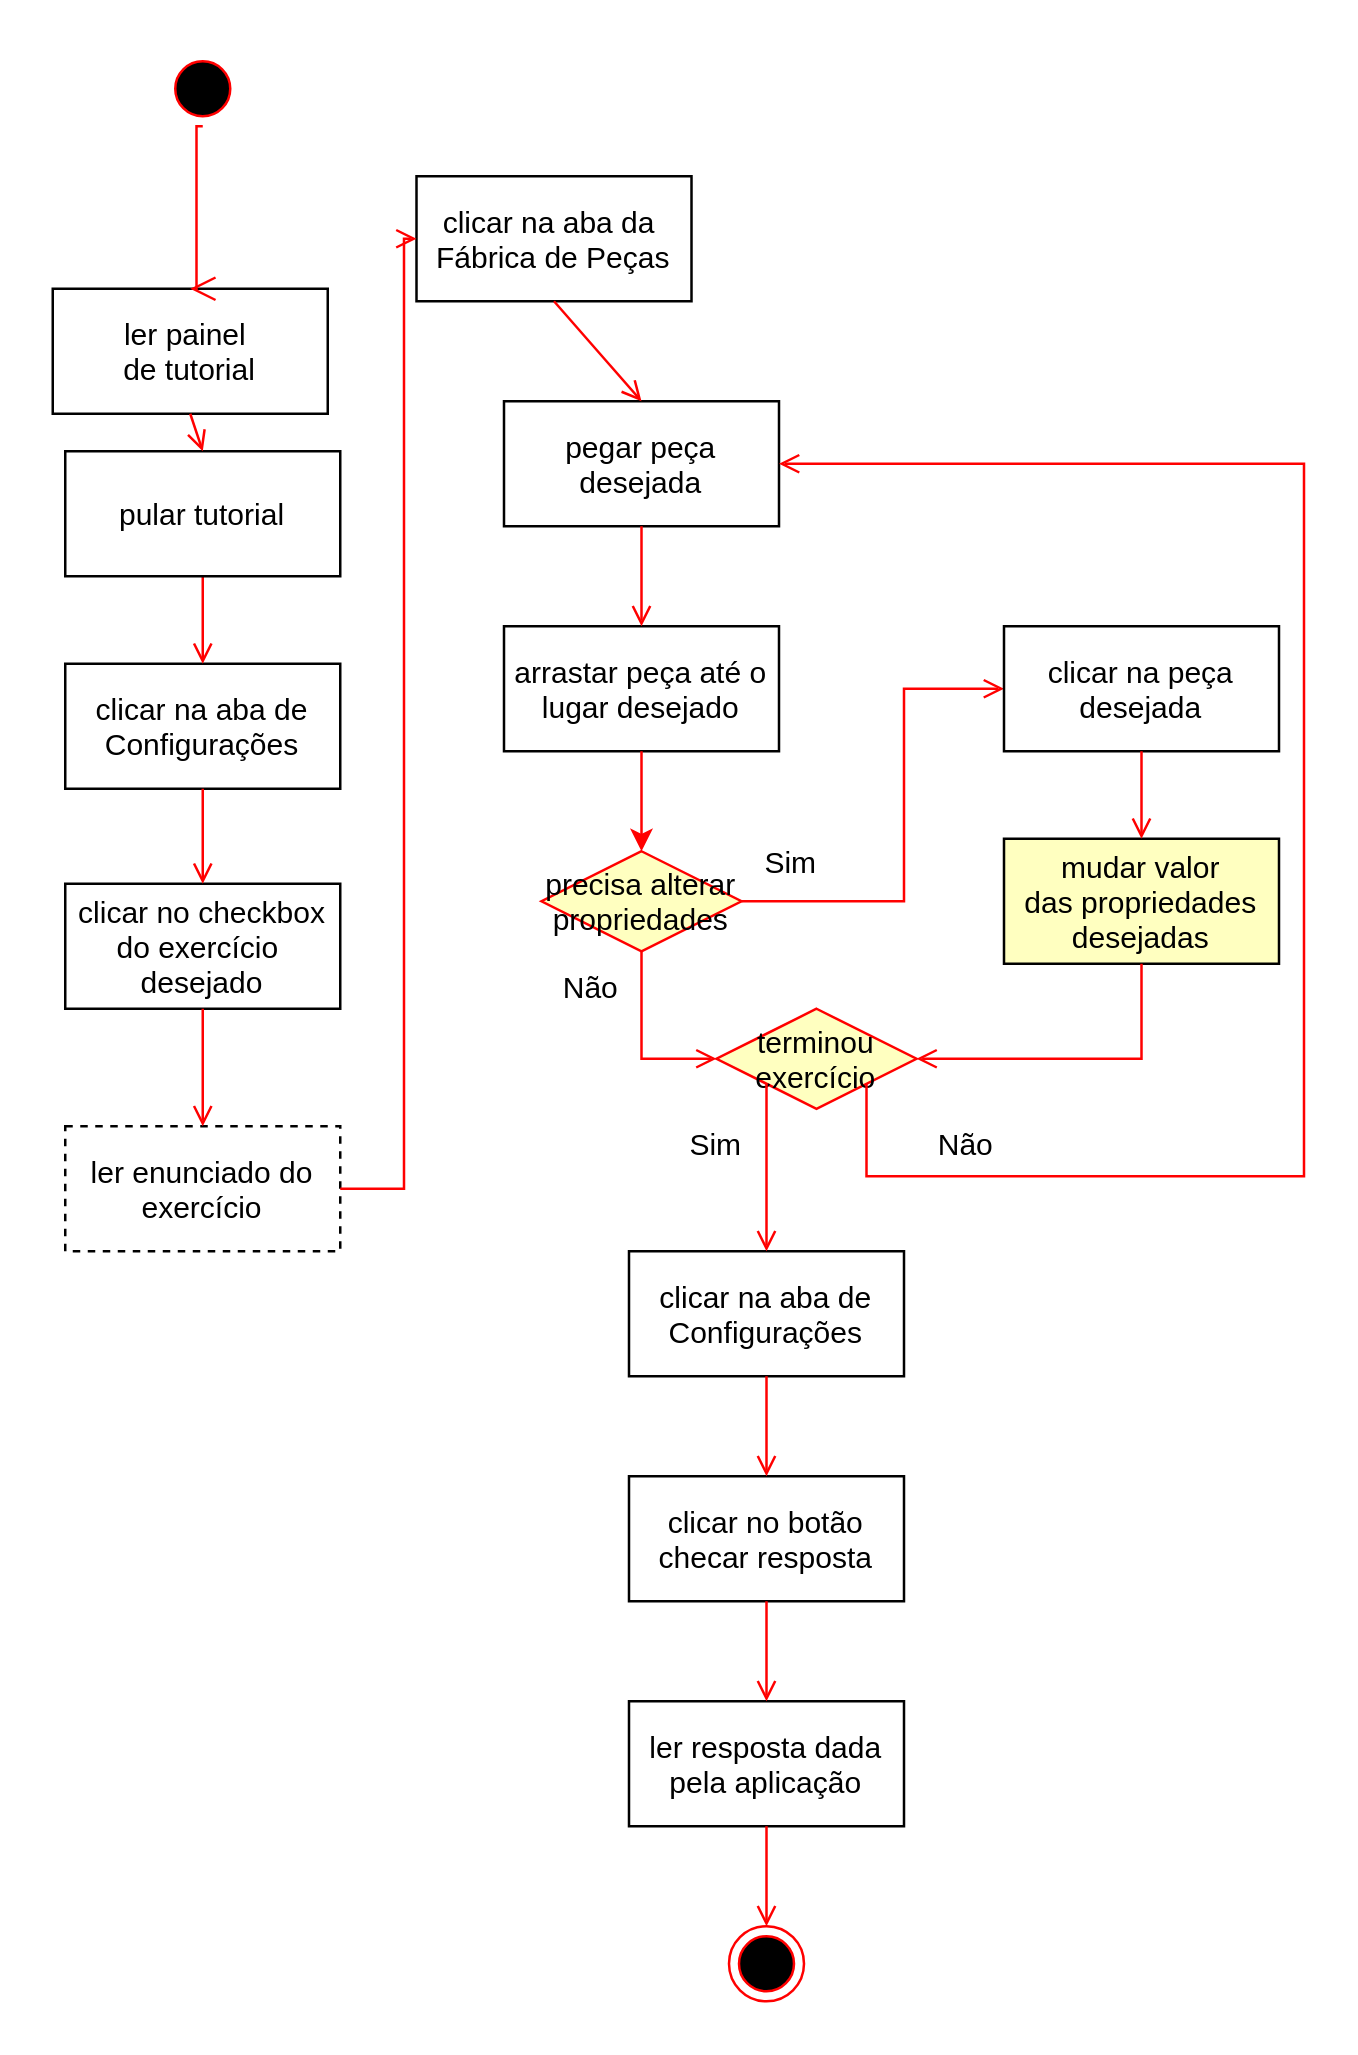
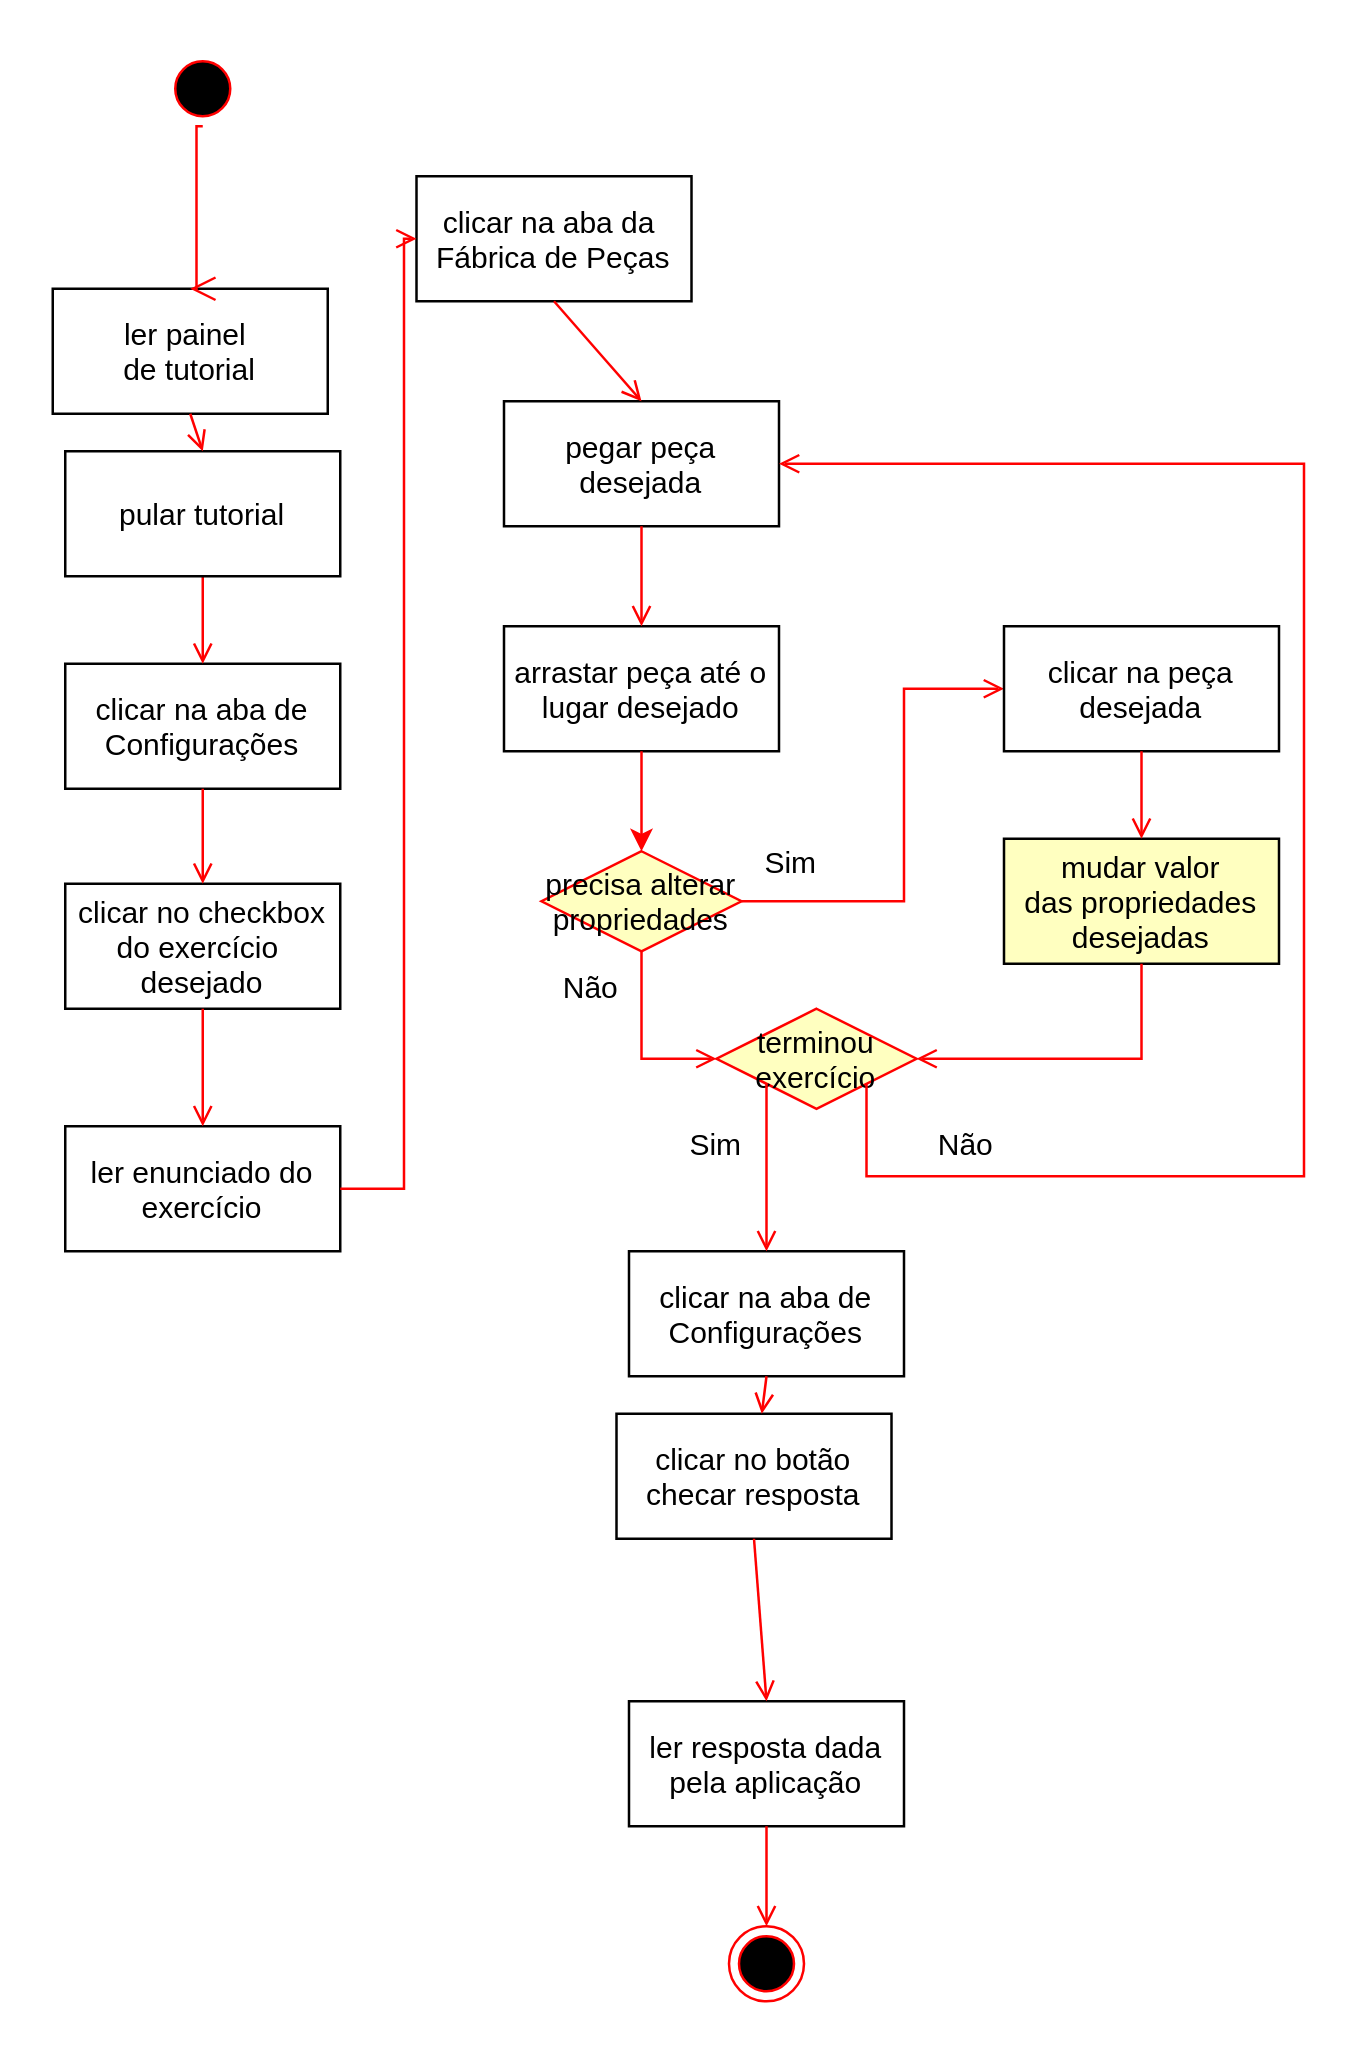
node "ler enunciado do exercício": style dashed -> solid
node "clicar no botão checar resposta": moved (766, 1539) -> (754, 1476)
